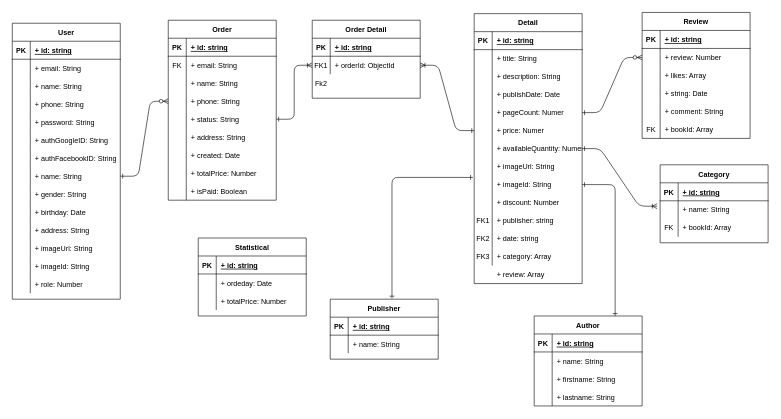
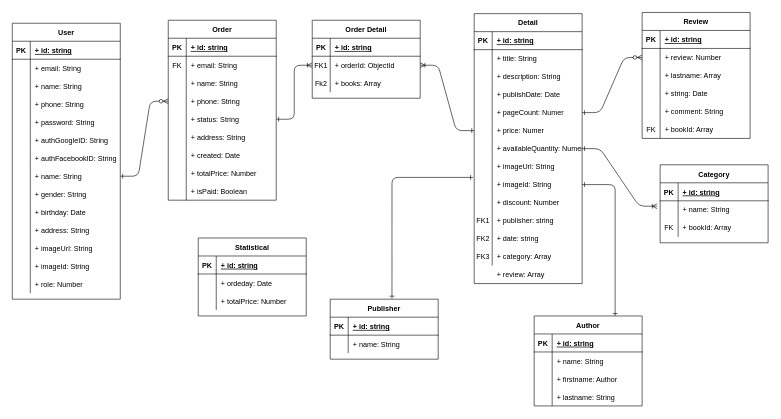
node "+ likes: Array": label "+ likes: Array" -> "+ lastname: Array"
node "+ books: Array": added
node "+ firstname: String": label "+ firstname: String" -> "+ firstname: Author"
